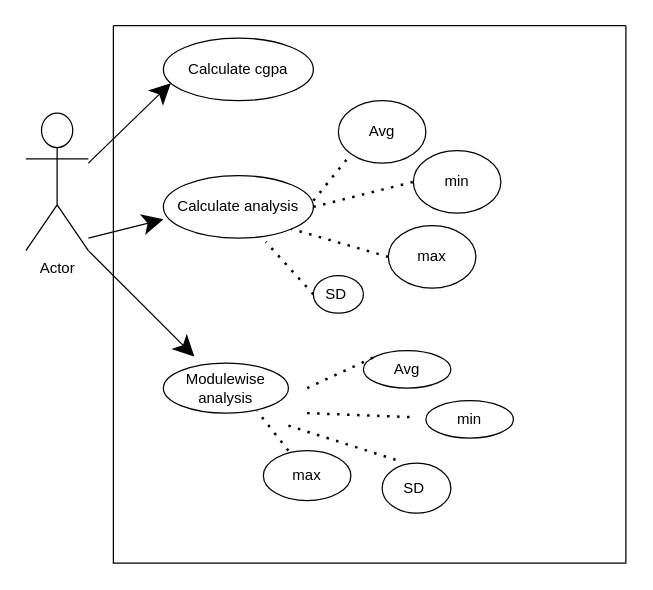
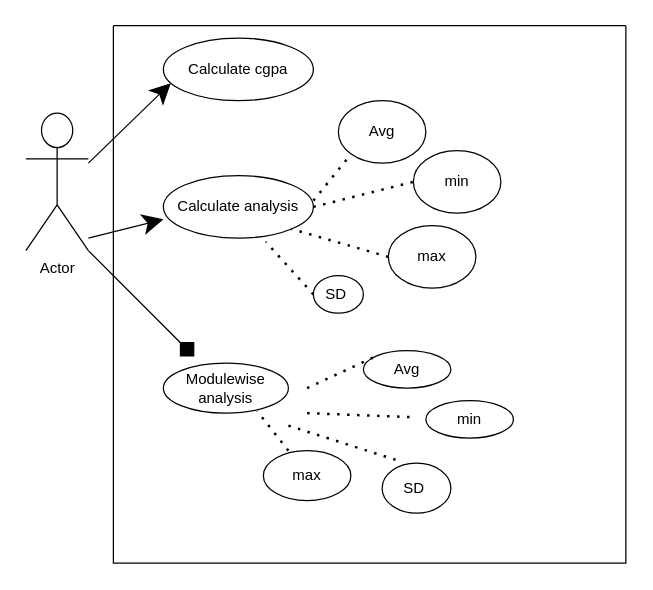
edge "Actor" -> "Modulewise analysis": arrowhead classic -> diamond
